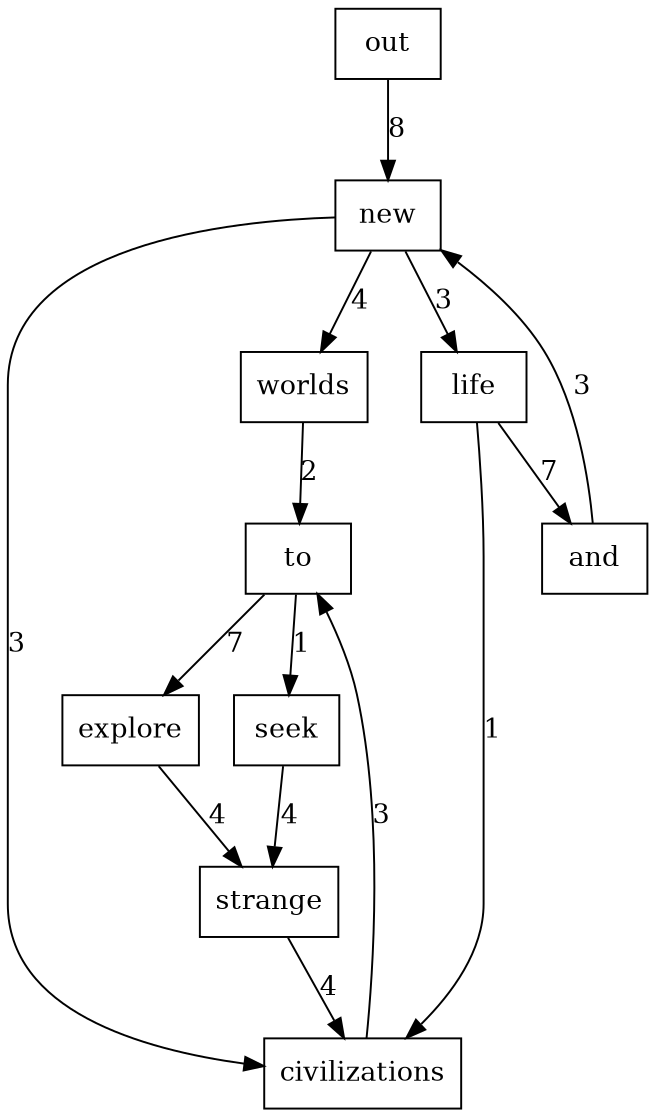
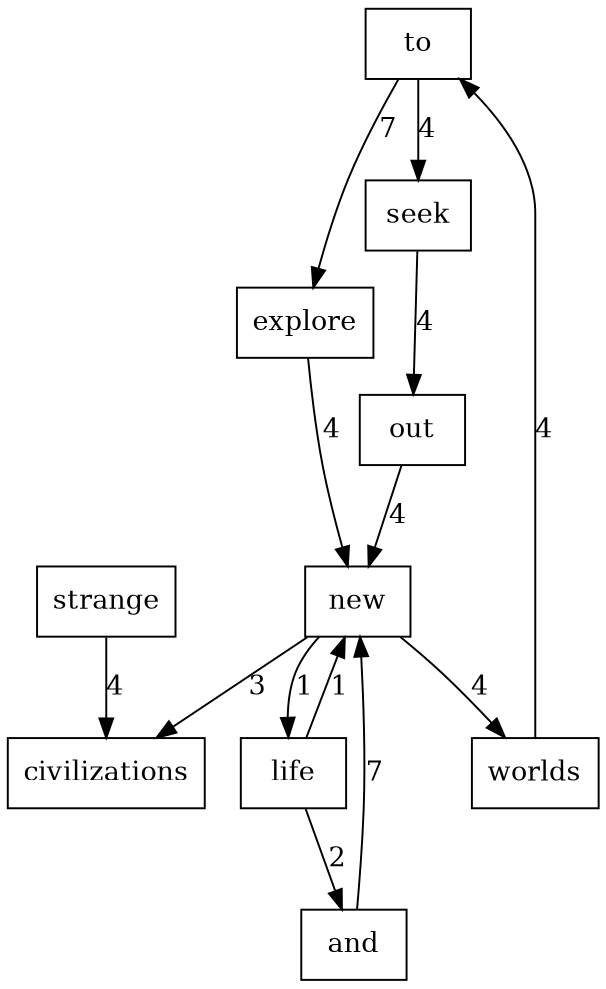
edge "out" -> "new": label "8" -> "4"
edge "new" -> "life": label "3" -> "1"
edge "and" -> "new": label "3" -> "7"
edge "worlds" -> "to": label "2" -> "4"
edge "life" -> "and": label "7" -> "2"
edge "to" -> "seek": label "1" -> "4"
edge "life" -> "civilizations": now "life" -> "new"
edge "seek" -> "strange": now "seek" -> "out"
edge "explore" -> "strange": now "explore" -> "new"
edge "civilizations" -> "to": removed, label "3"
